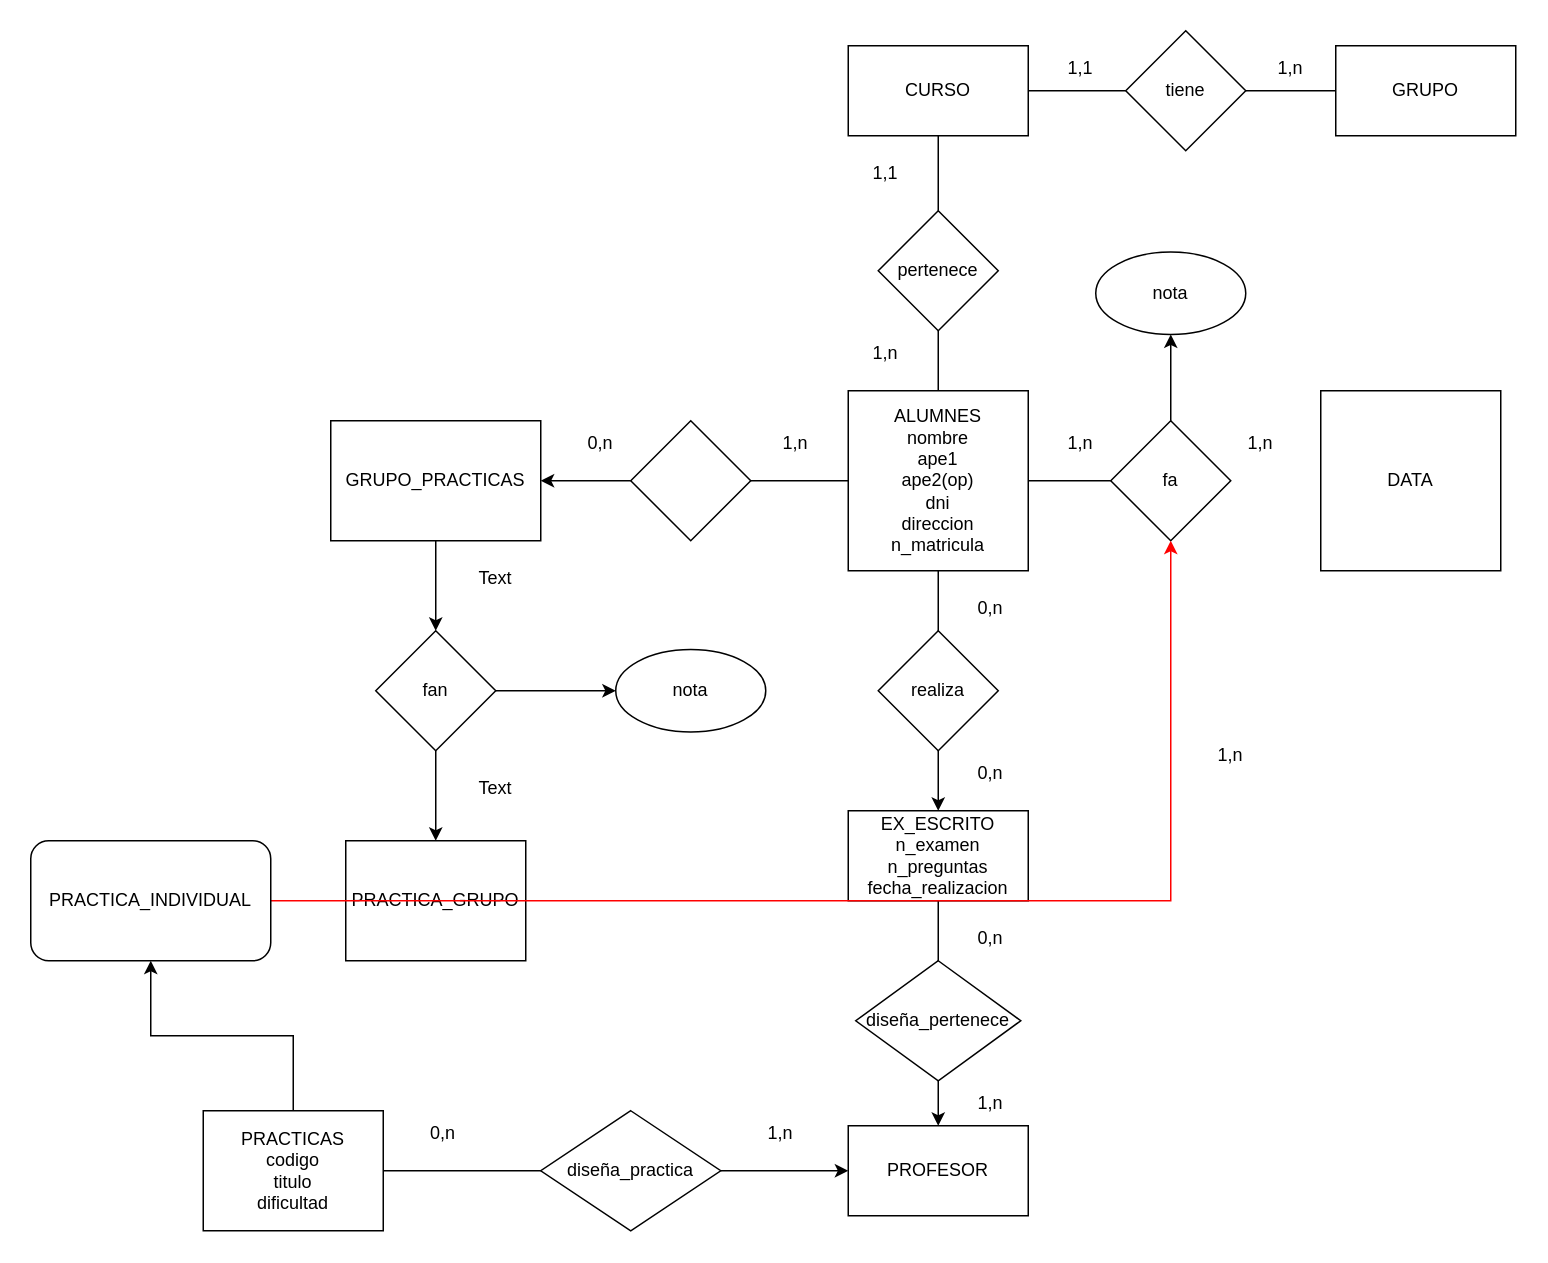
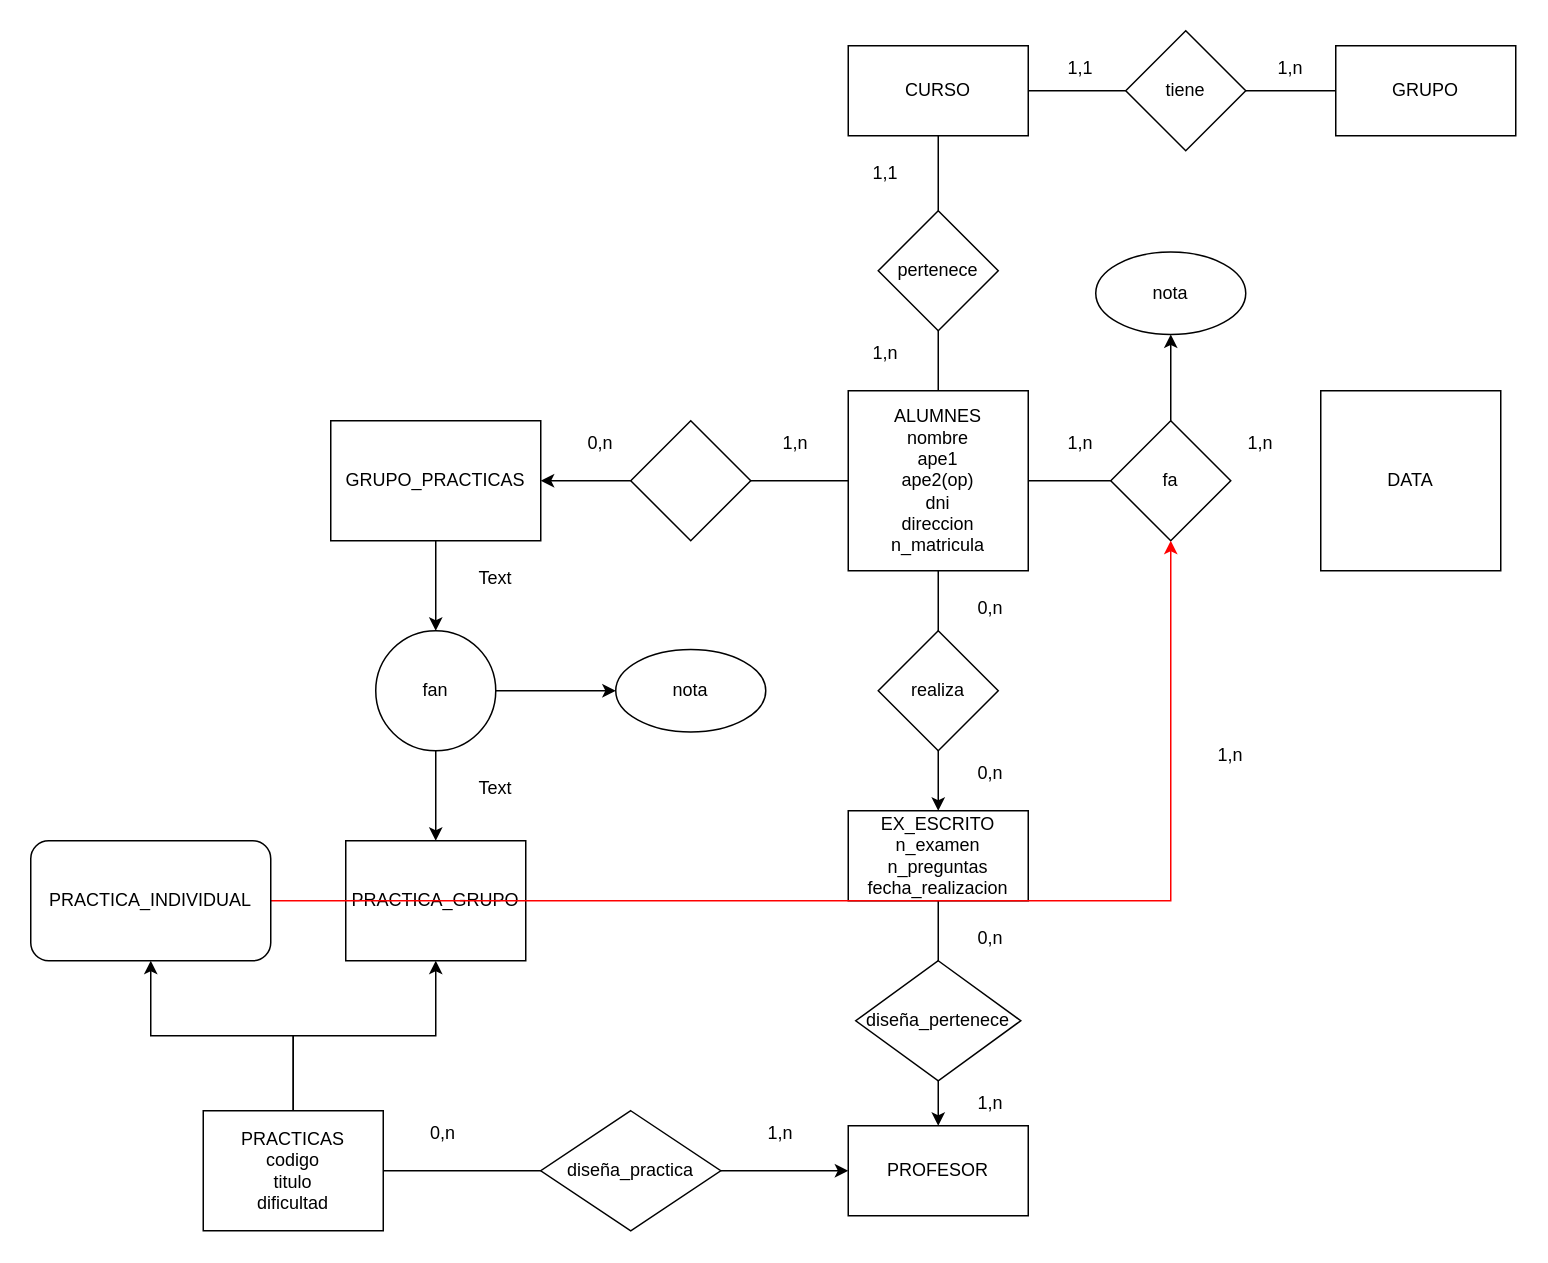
node "fan": shape diamond -> ellipse
edge "PRACTICAS codigo titulo dificultad" -> "PRACTICA_GRUPO": added
